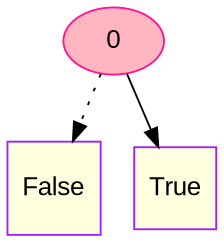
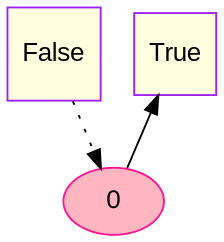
edge "0" -> "False": reversed
